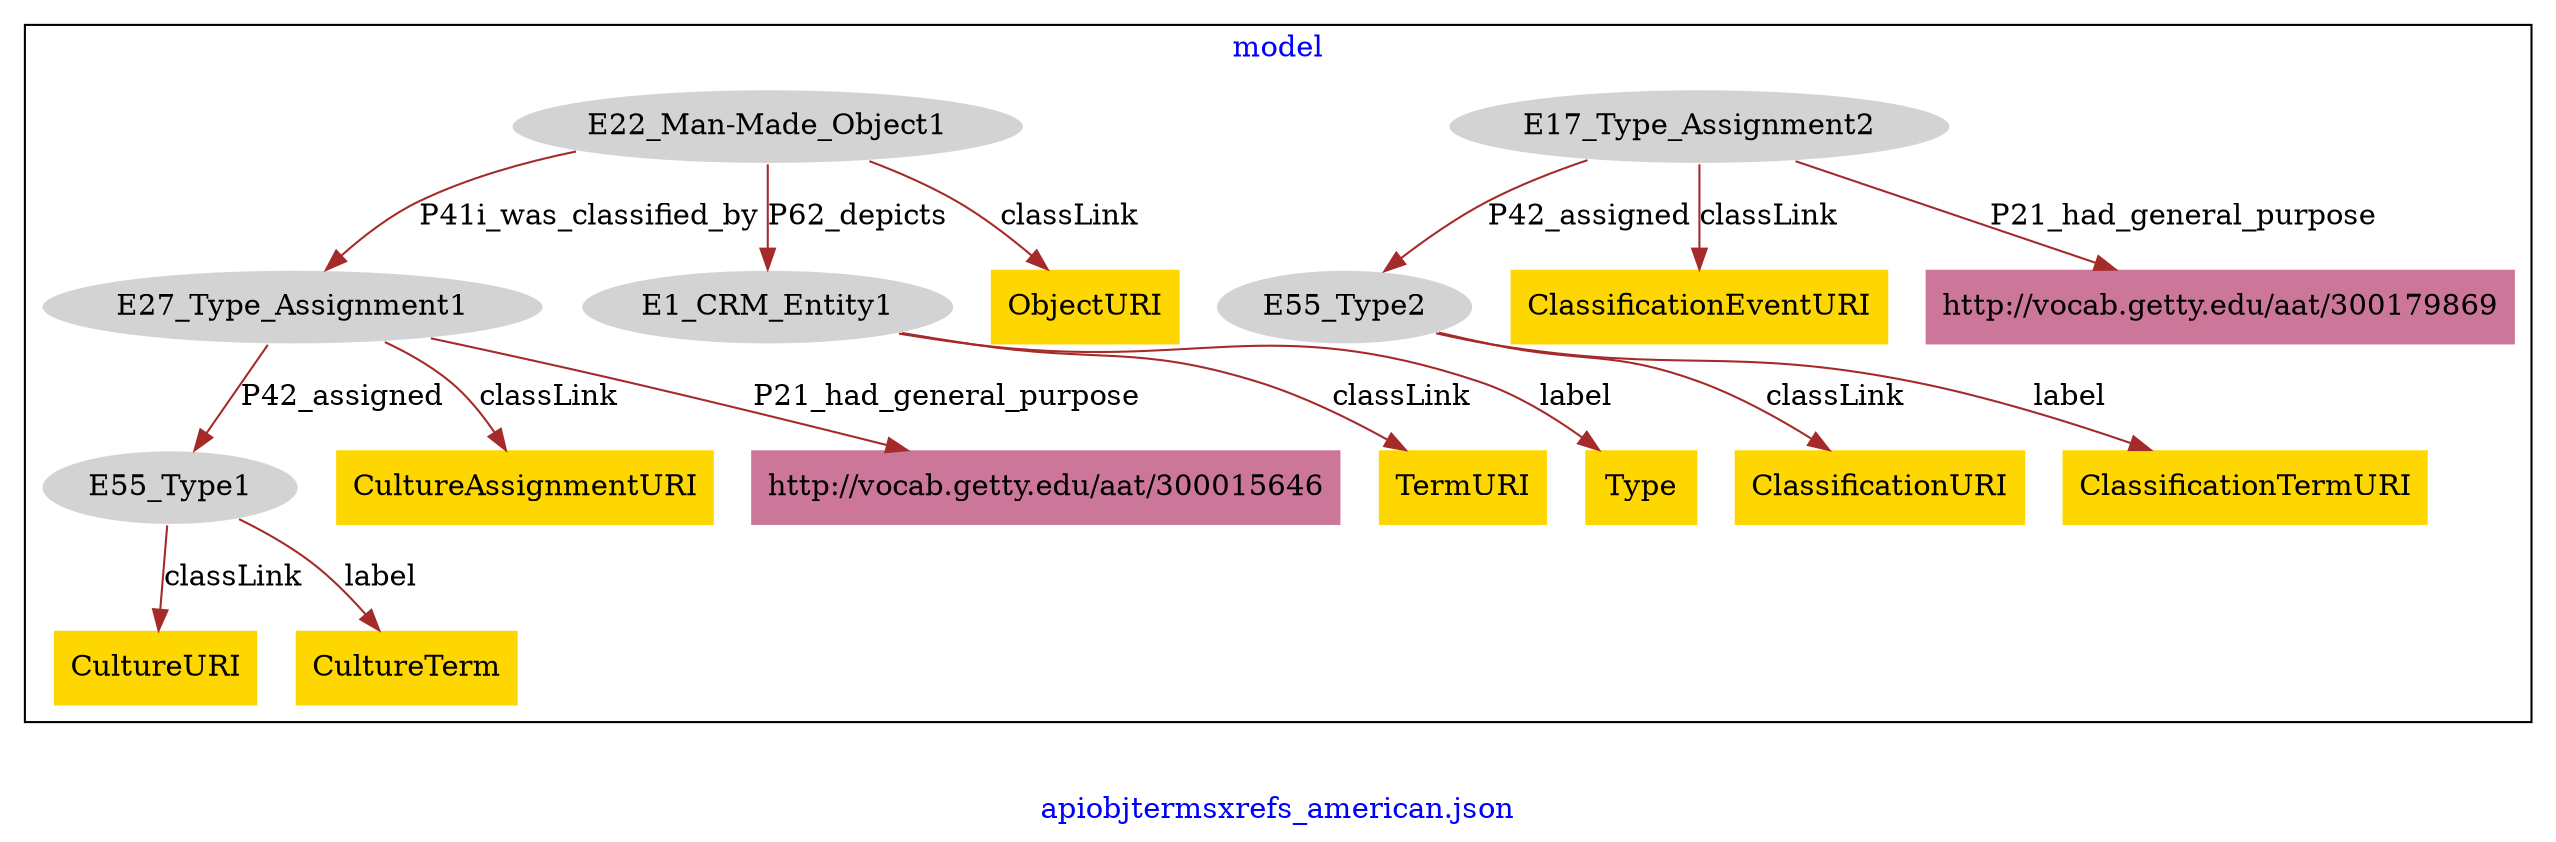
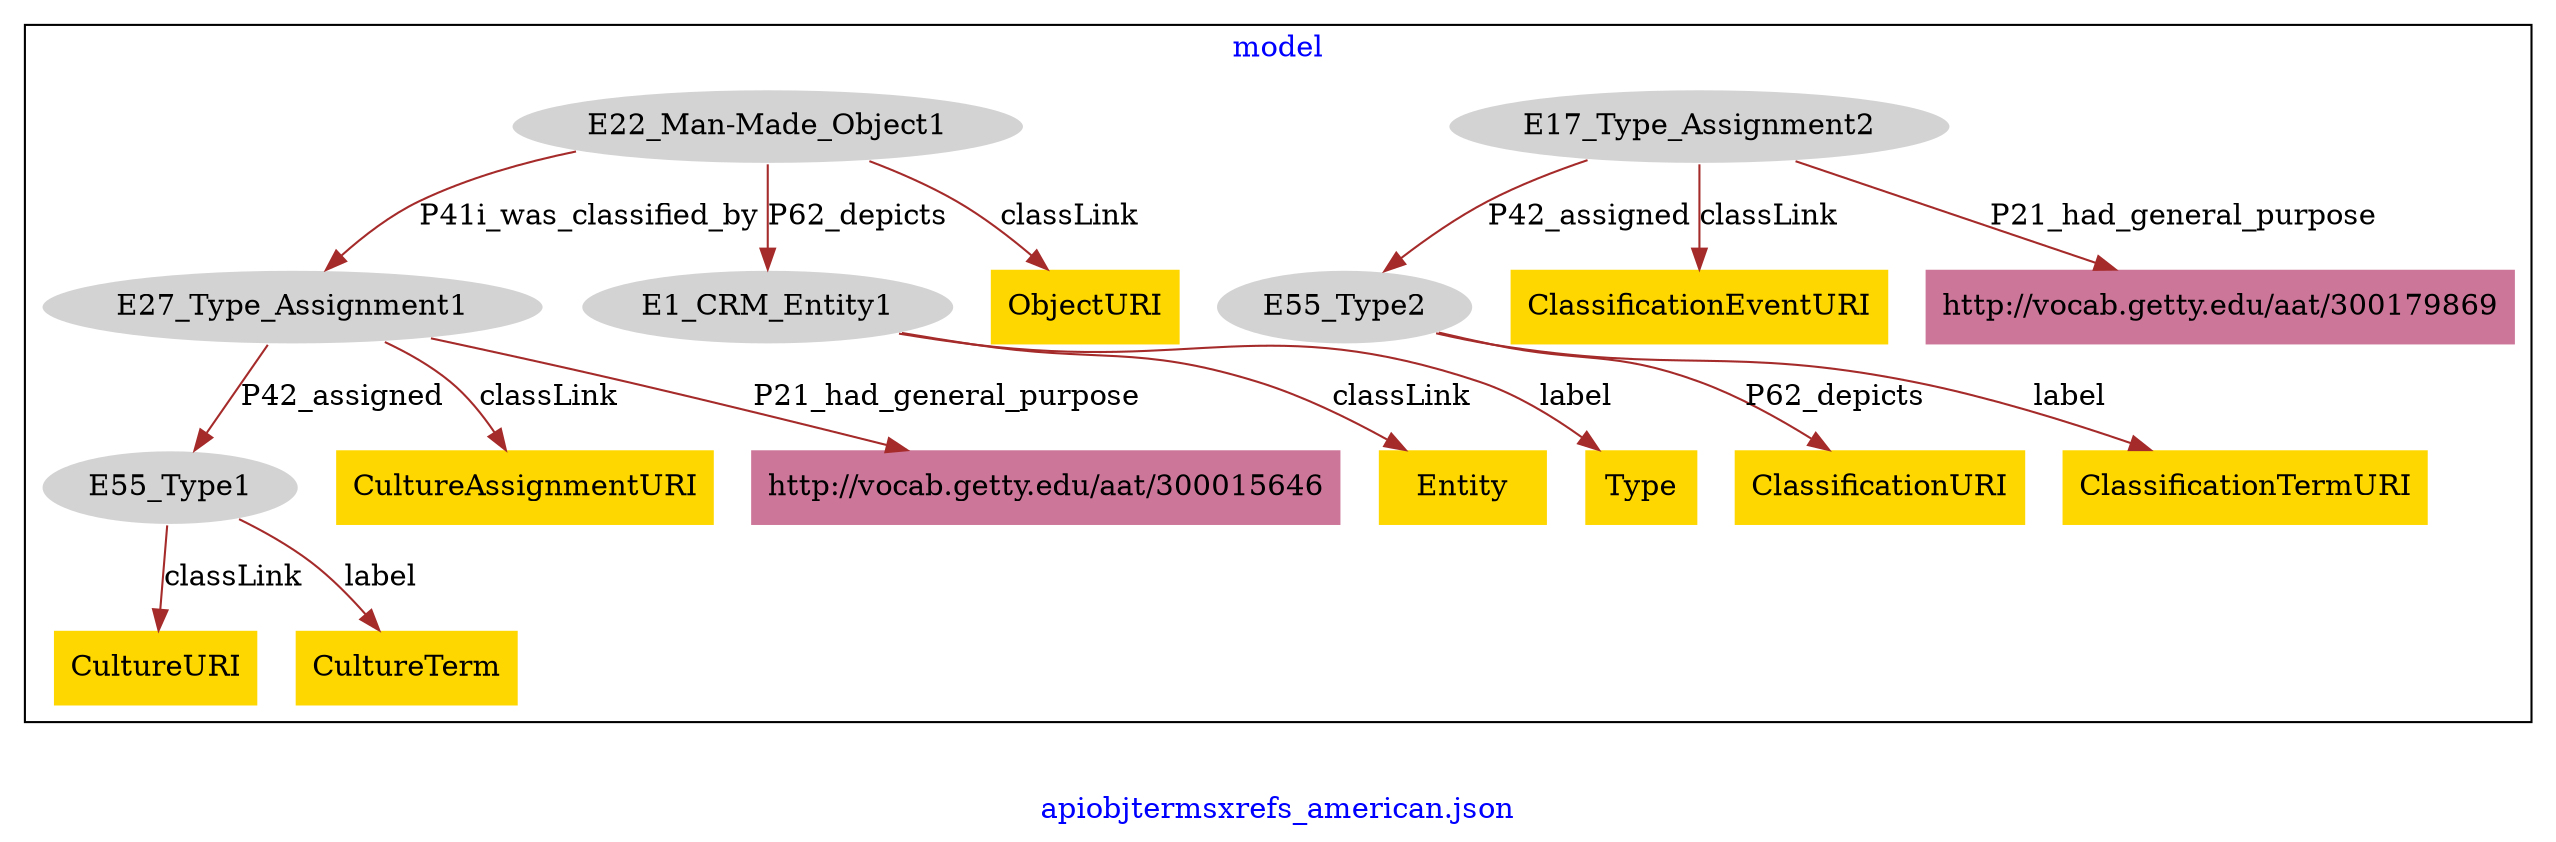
edge "E55_Type2" -> "ClassificationURI": label "classLink" -> "P62_depicts"
node "TermURI": label "TermURI" -> "Entity"
